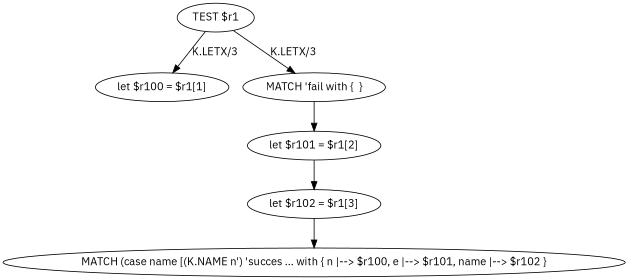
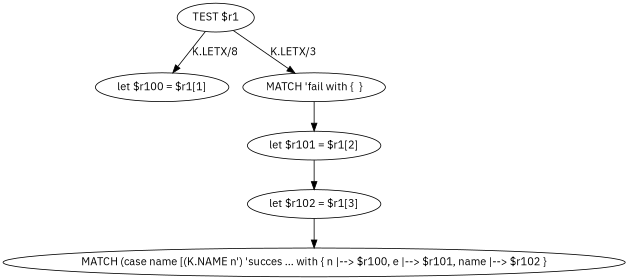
edge "TEST $r1" -> "let $r100 = $r1[1]": label "K.LETX/3" -> "K.LETX/8"
